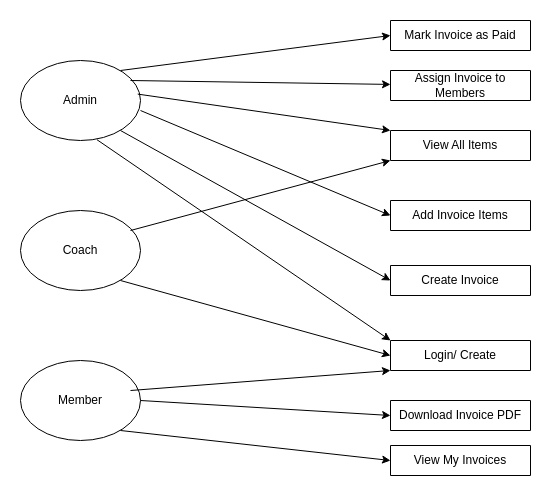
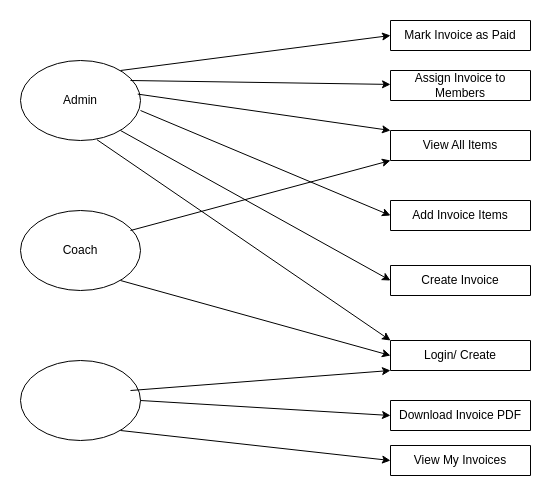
node "Member": removed
